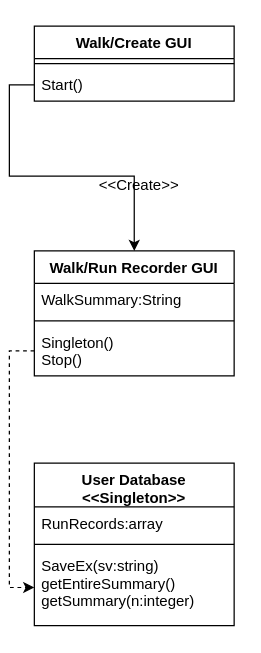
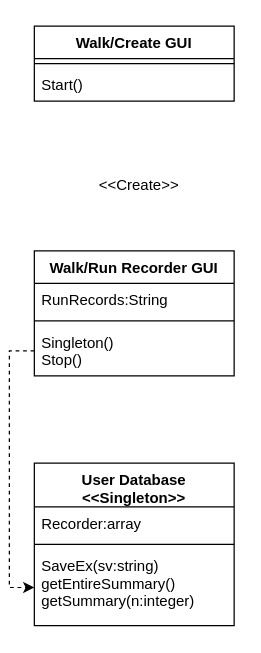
edge "Start()" -> "Walk/Run Recorder GUI": removed
node "WalkSummary:String": label "WalkSummary:String" -> "RunRecords:String"
node "RunRecords:array": label "RunRecords:array" -> "Recorder:array"
